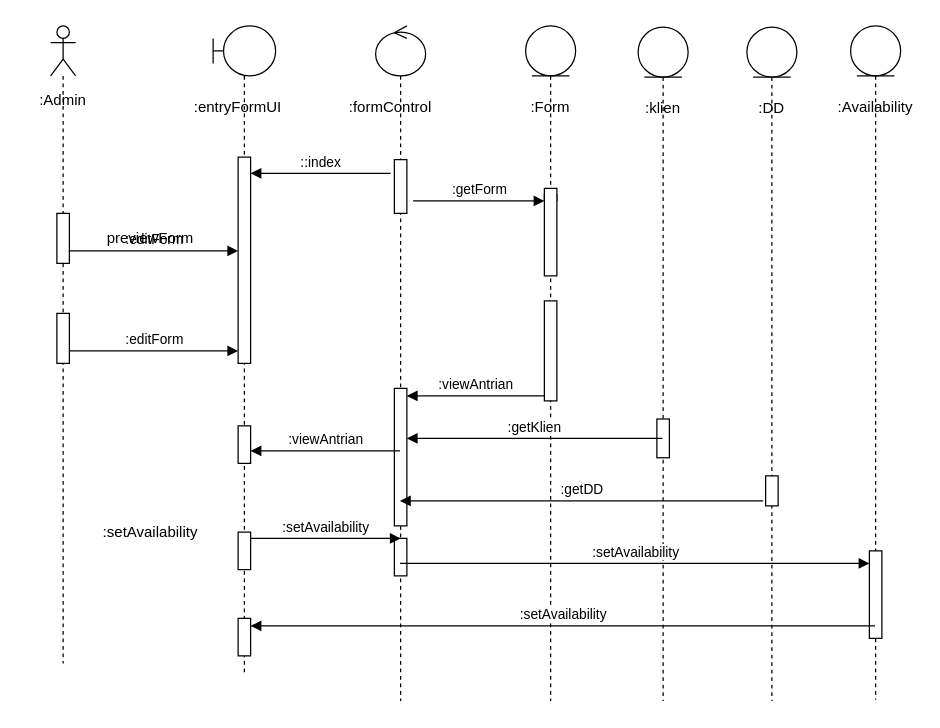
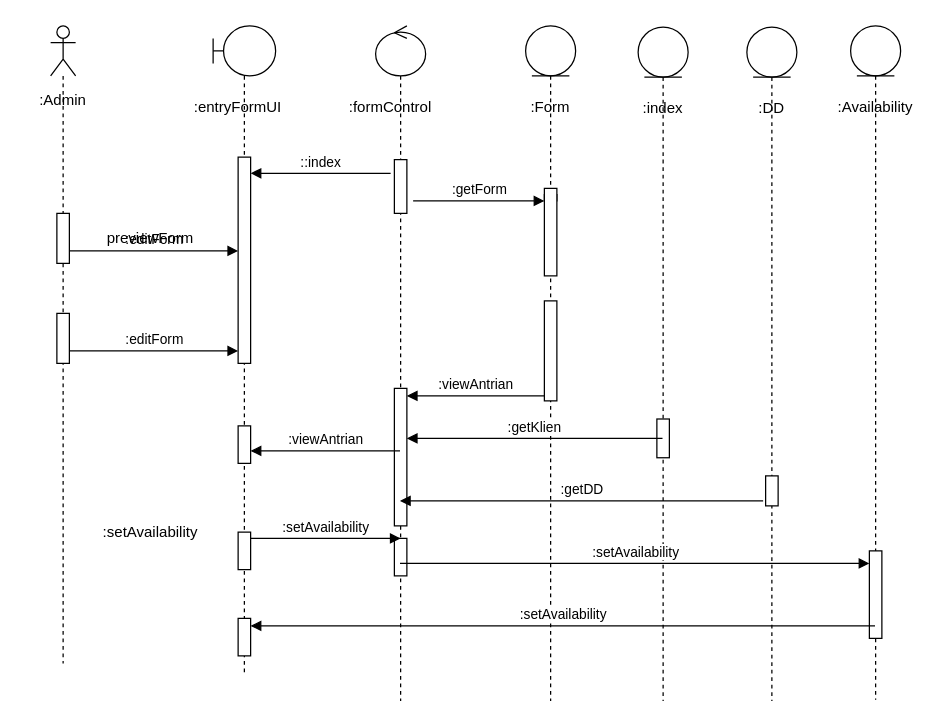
node ":klien": label ":klien" -> ":index"
